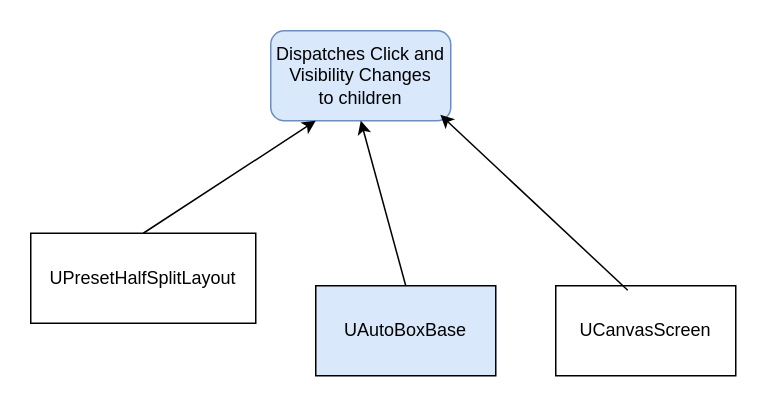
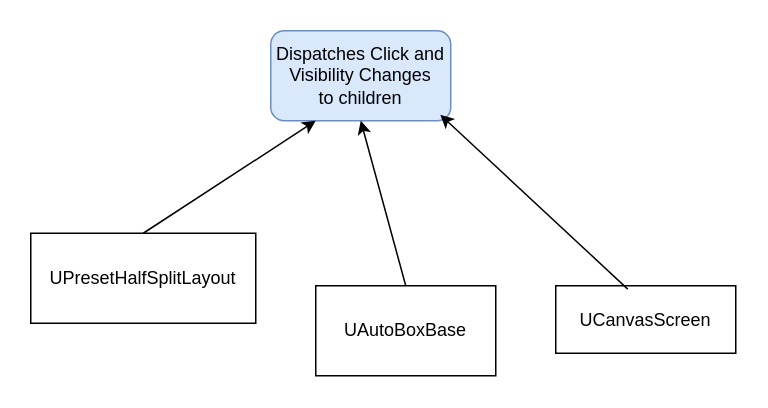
node "UAutoBoxBase": fillcolor #dae8fc -> #ffffff
node "UCanvasScreen": size 180x90 -> 180x68
